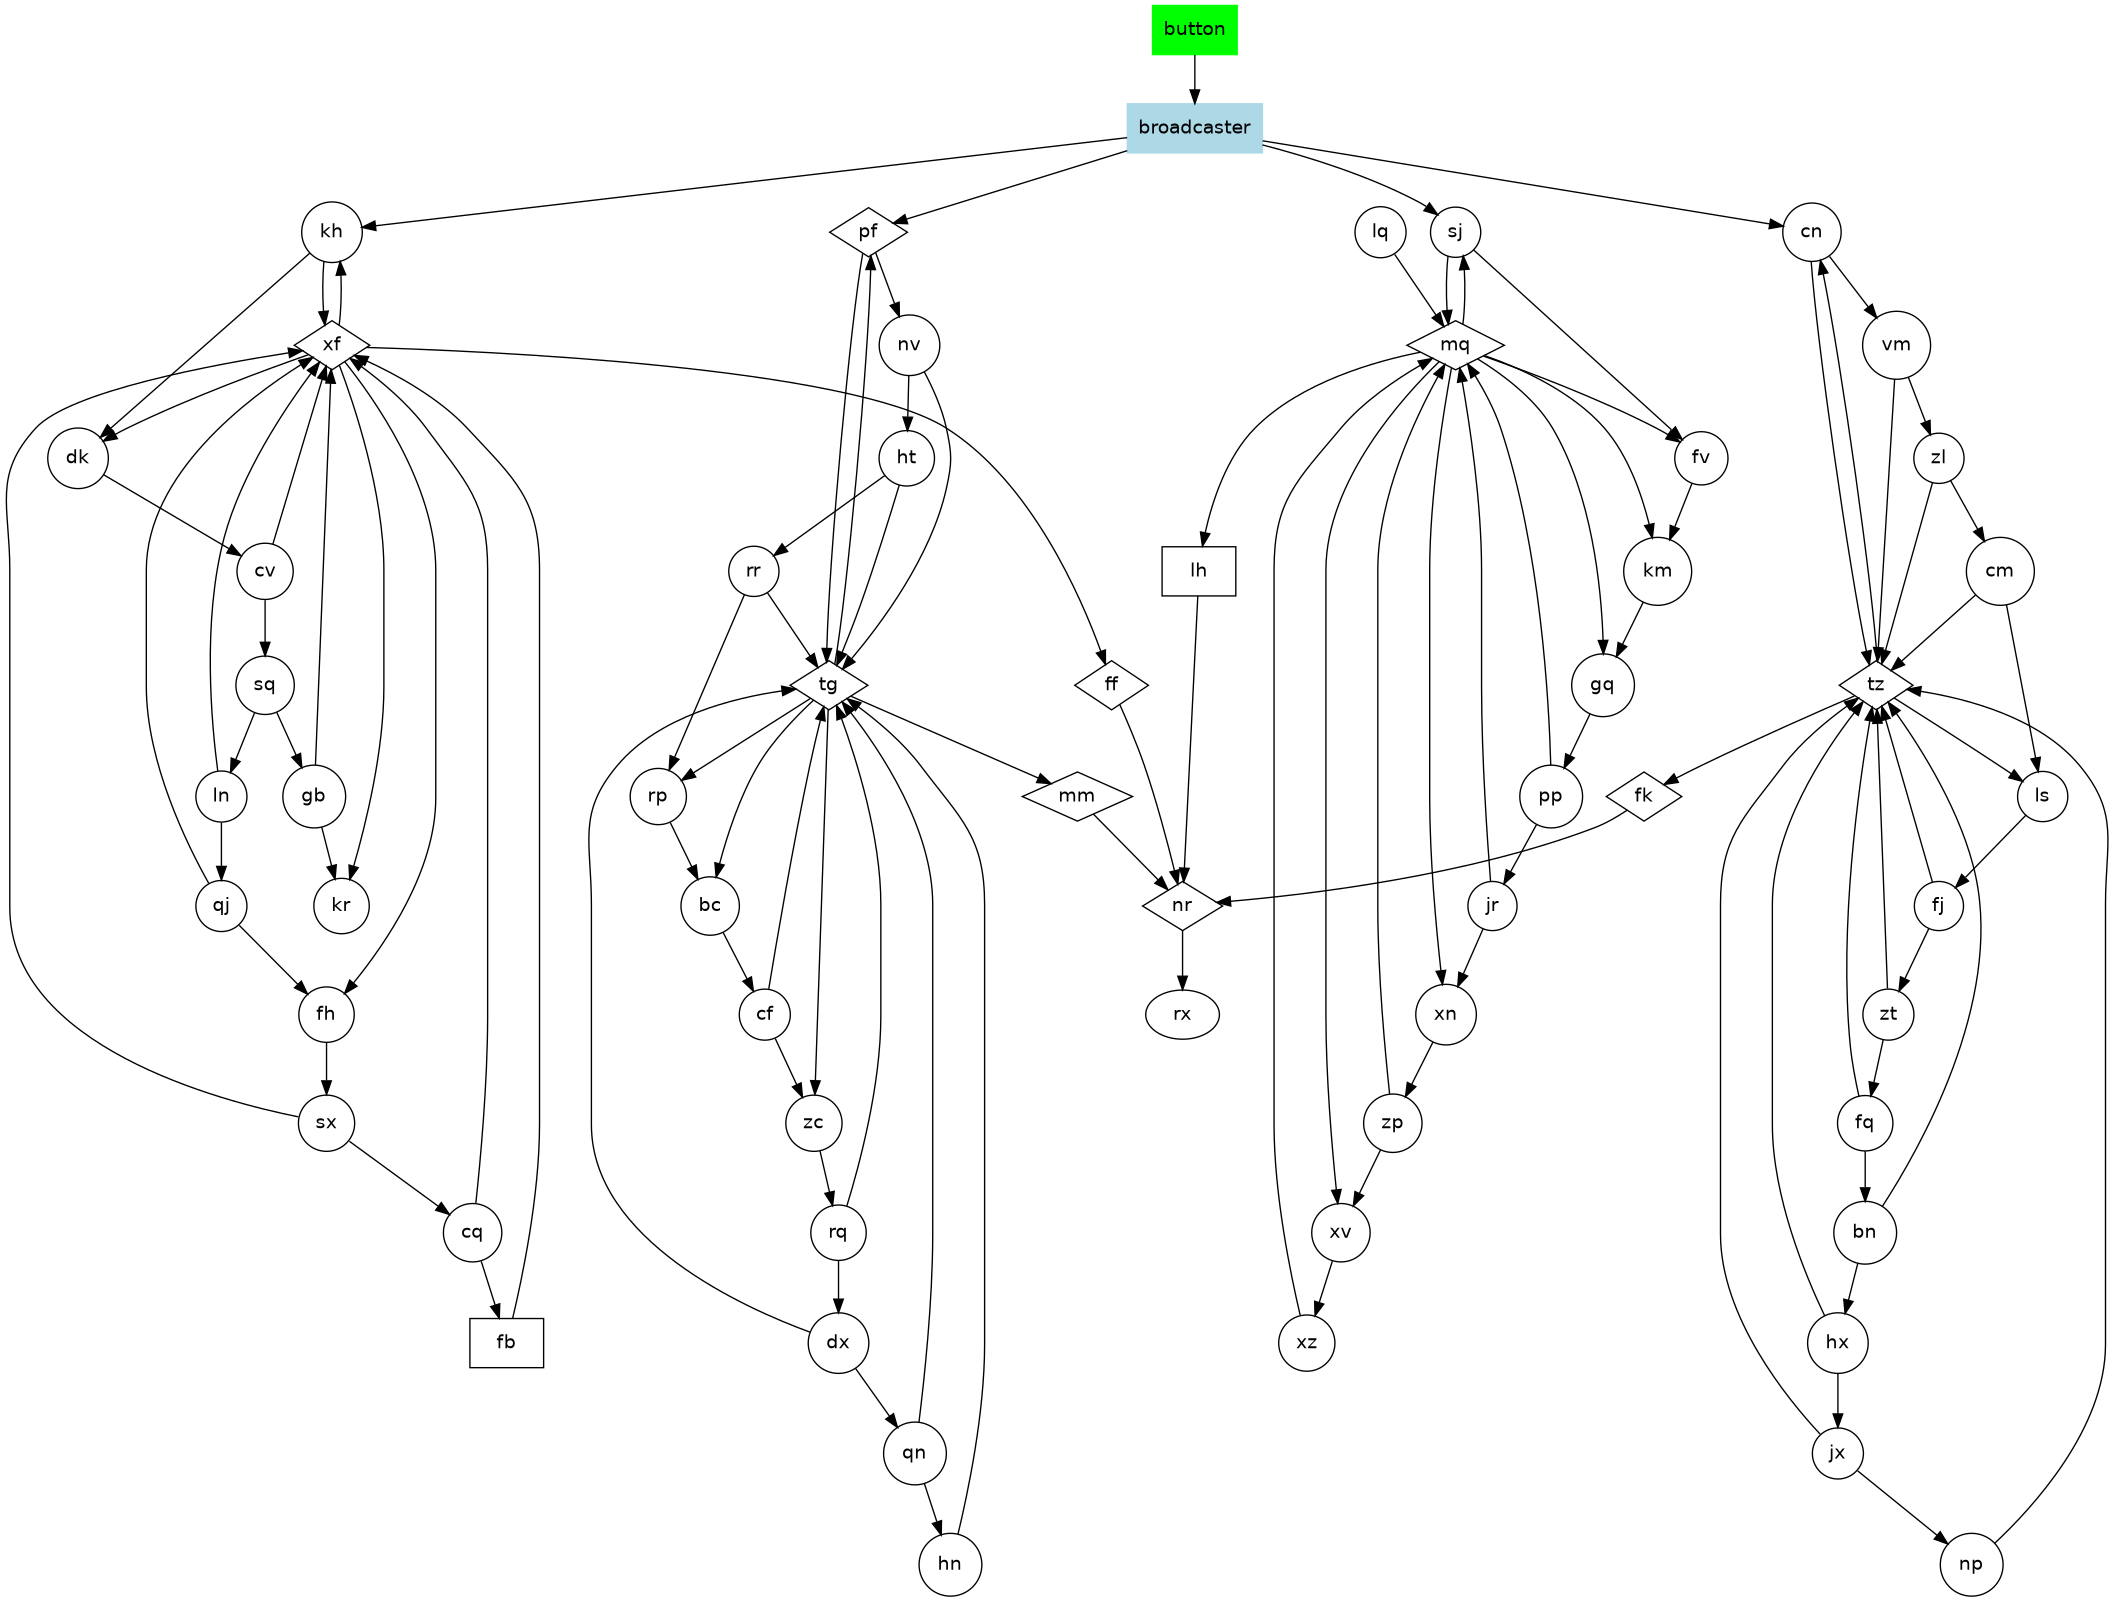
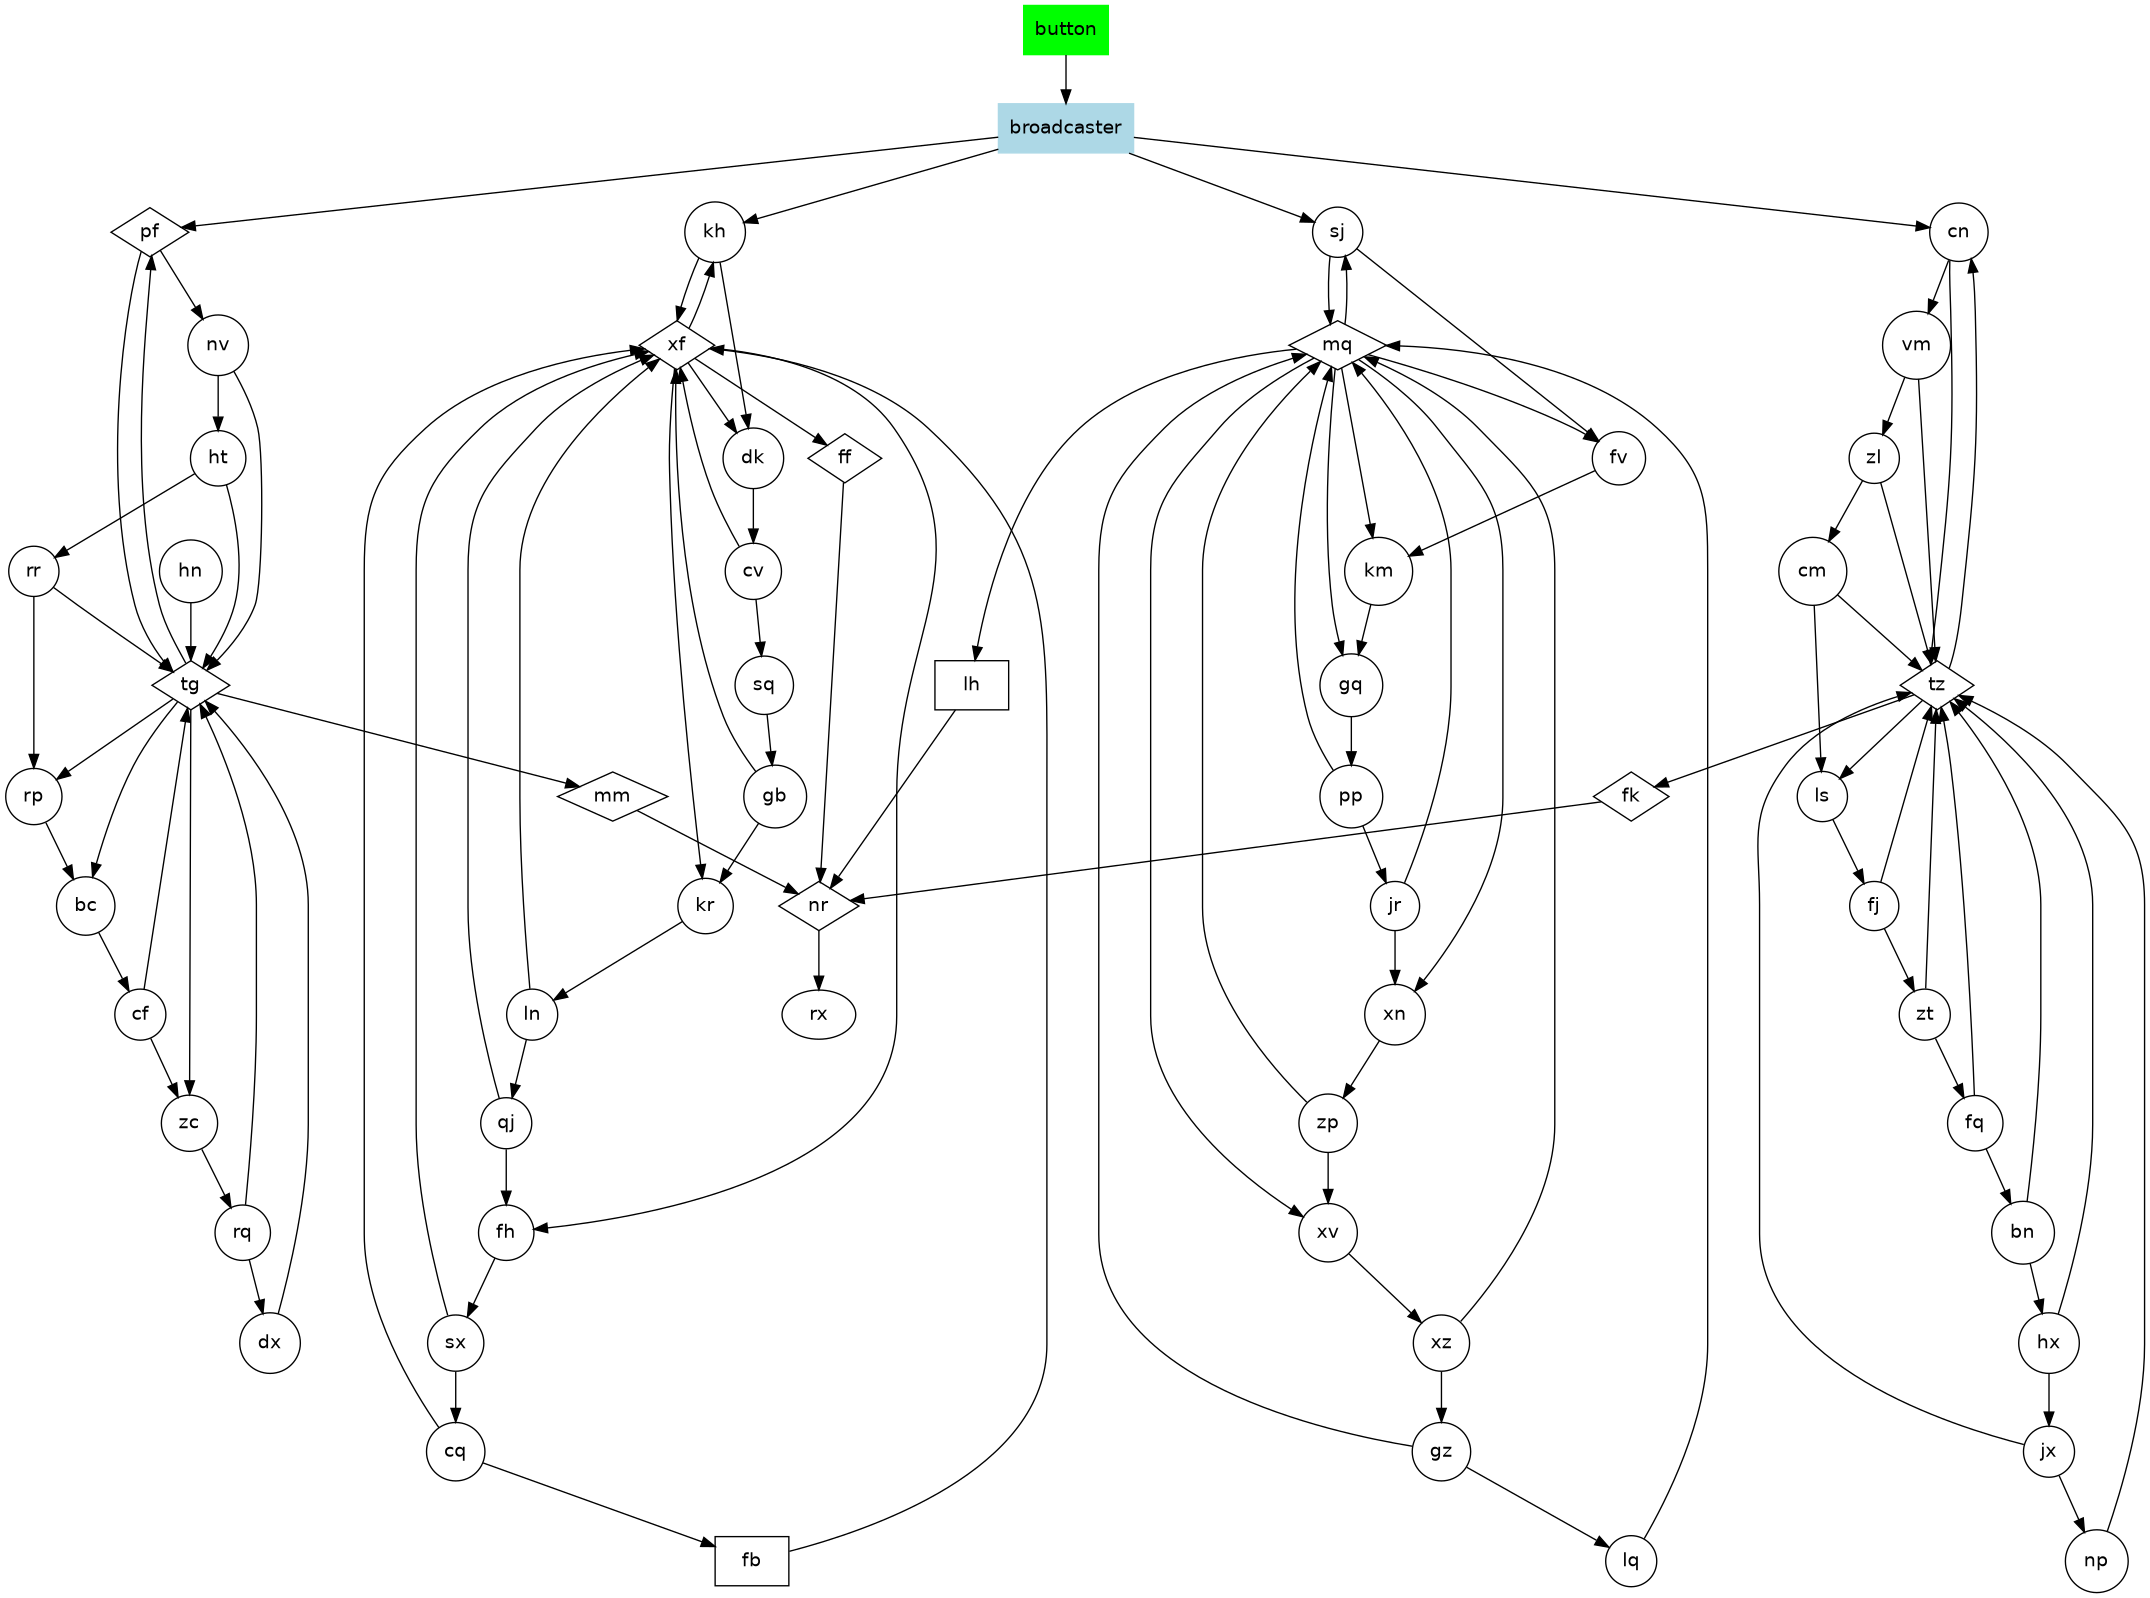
edge "sq" -> "ln": now "kr" -> "ln"
node "gz": added
node "qn": removed
